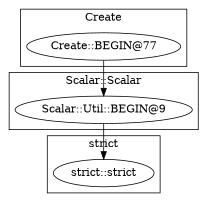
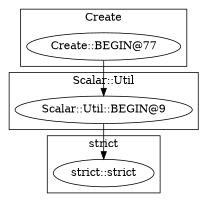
cluster "Scalar::Scalar": label "Scalar::Scalar" -> "Scalar::Util"
